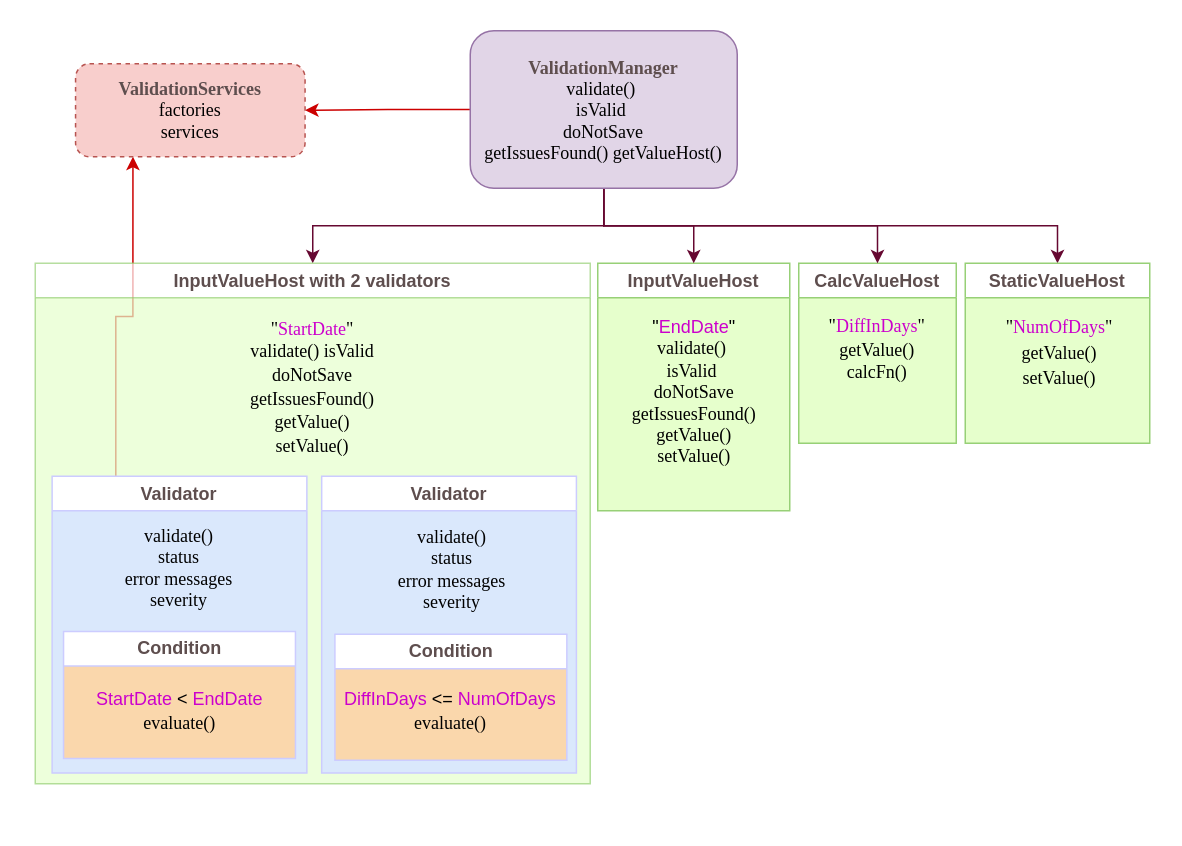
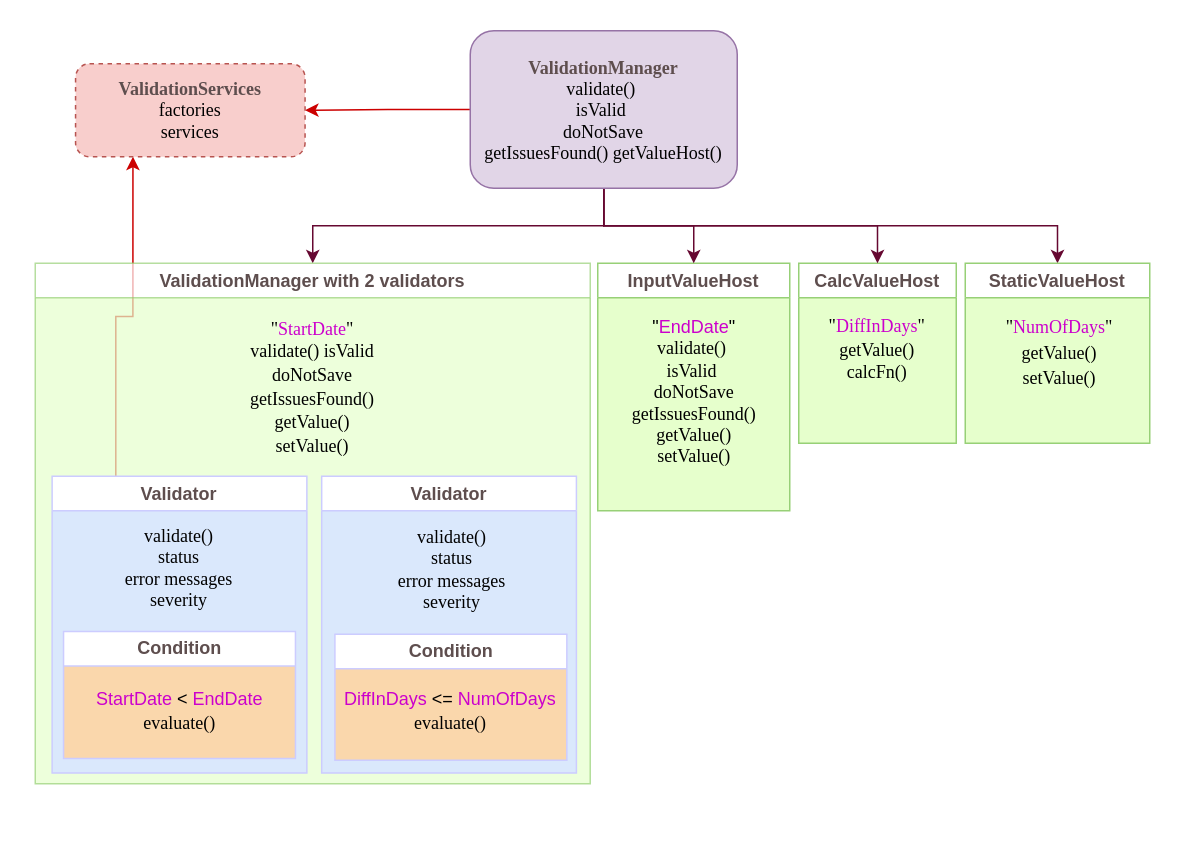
node "InputValueHost with 2 validators": label "InputValueHost with 2 validators" -> "ValidationManager with 2 validators"
